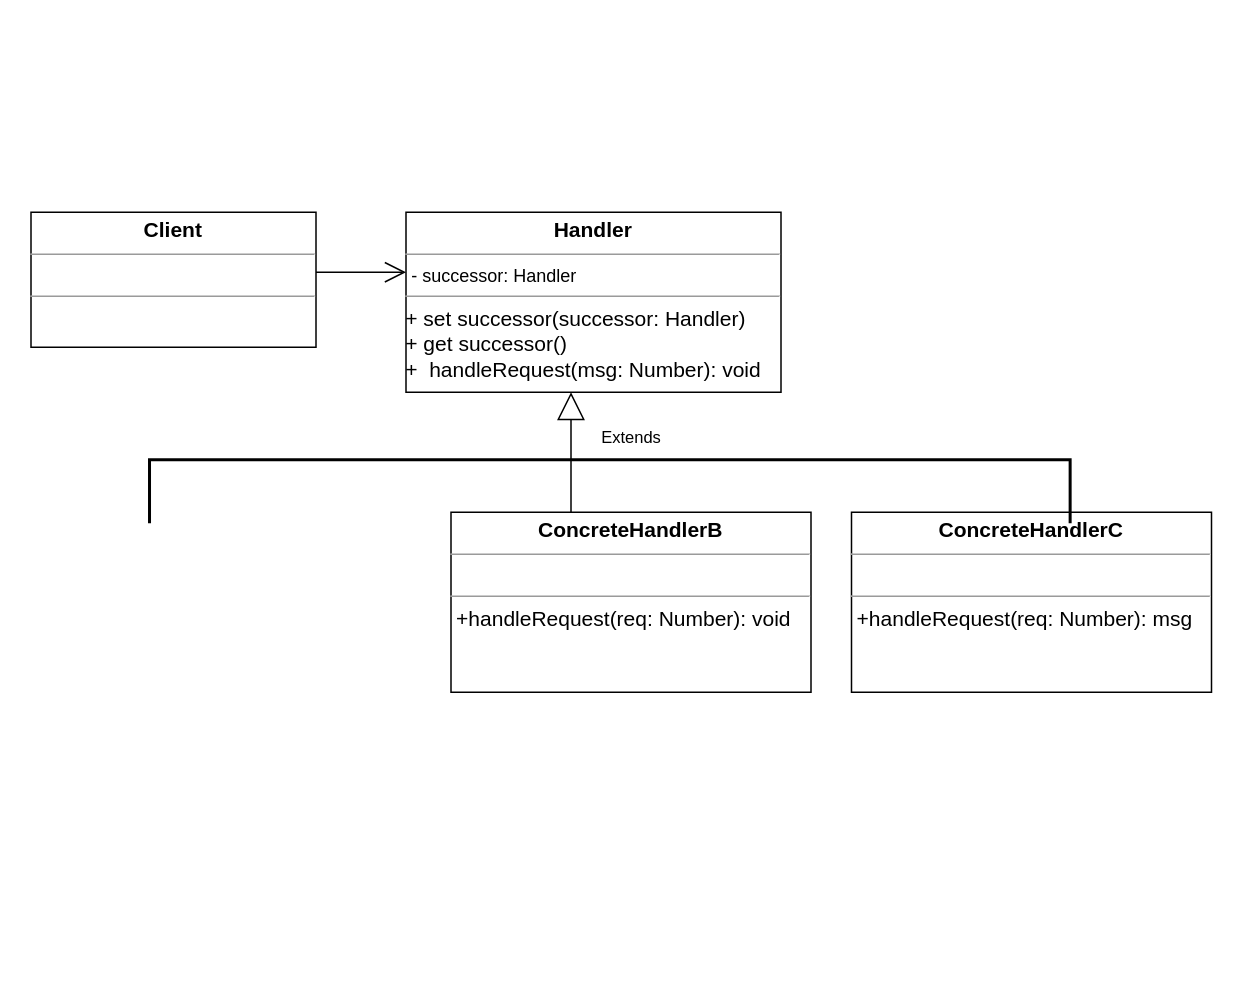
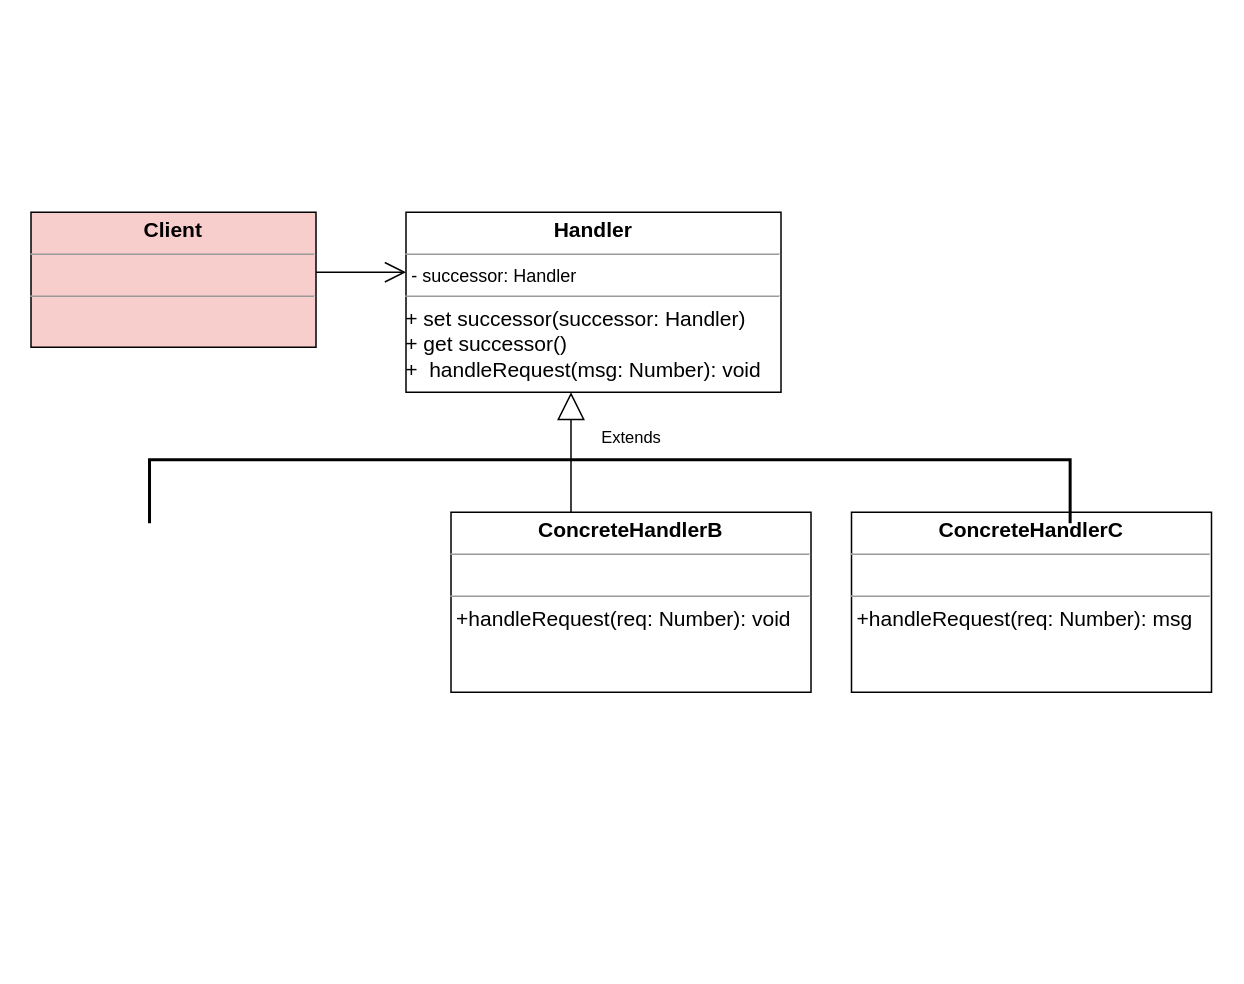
node "Client": fillcolor #ffffff -> #f8cecc
